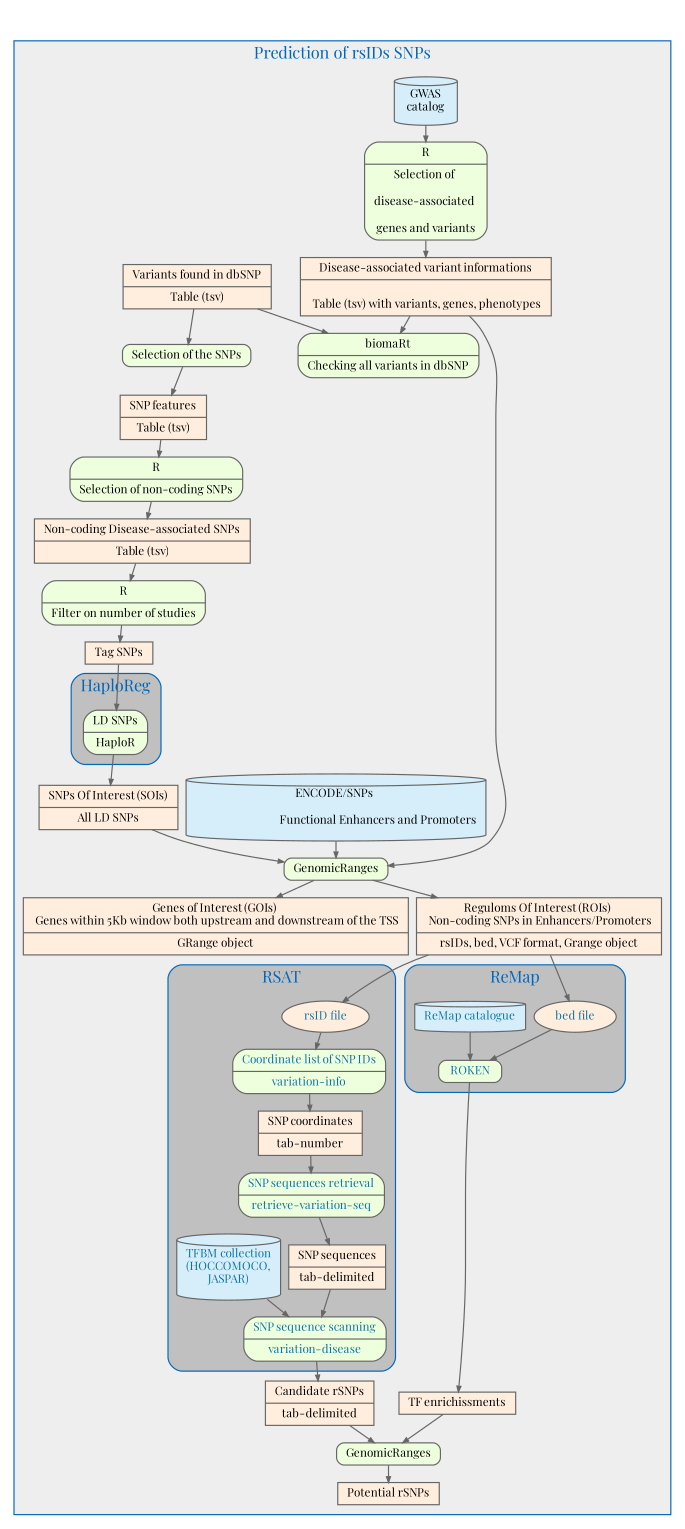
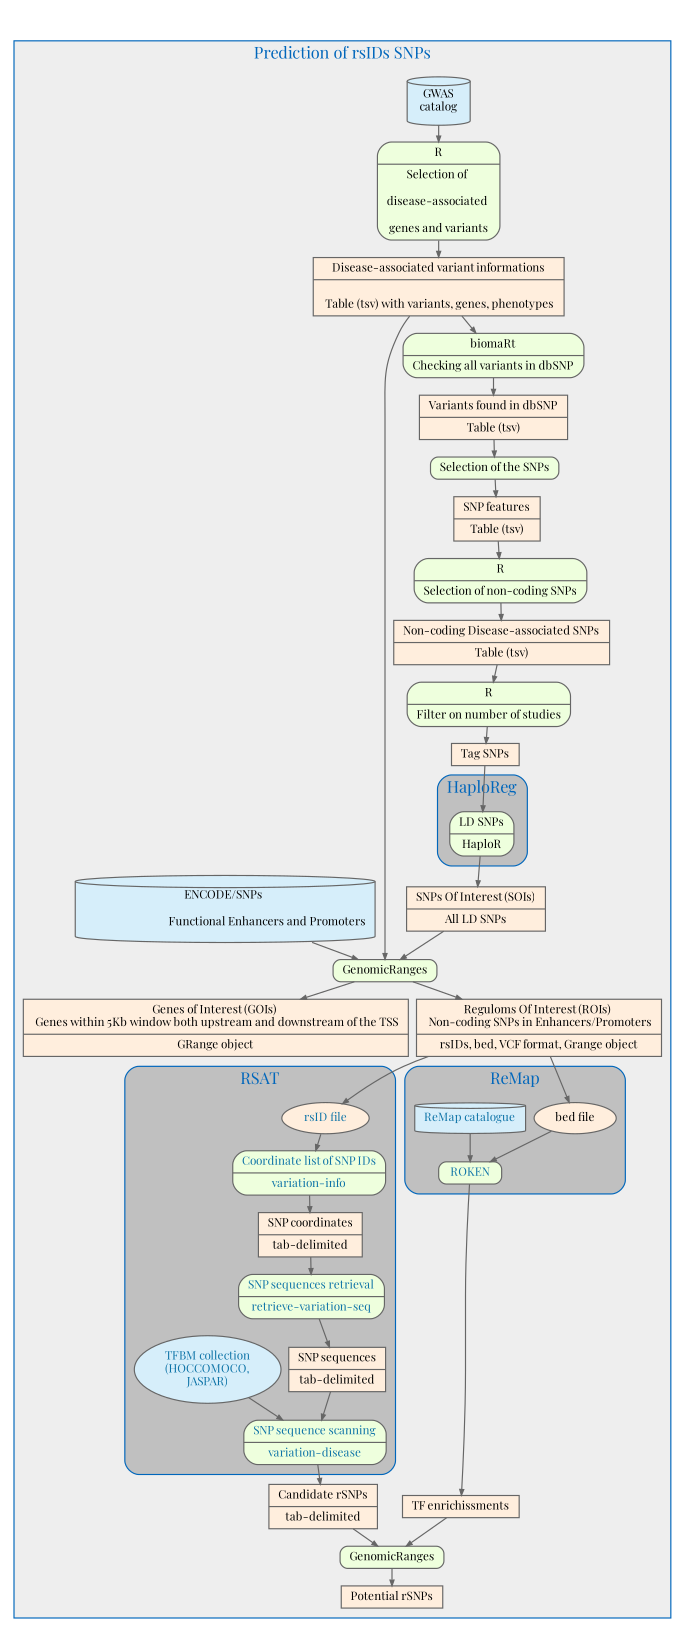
edge "Variants found in dbSNP" -> "biomaRt": reversed
node "bed file": fontcolor #0d73a7 -> black
node "SNP coordinates": text "tab-number" -> "tab-delimited"
node "TFBM collection (HOCCOMOCO, JASPAR)": shape cylinder -> ellipse
